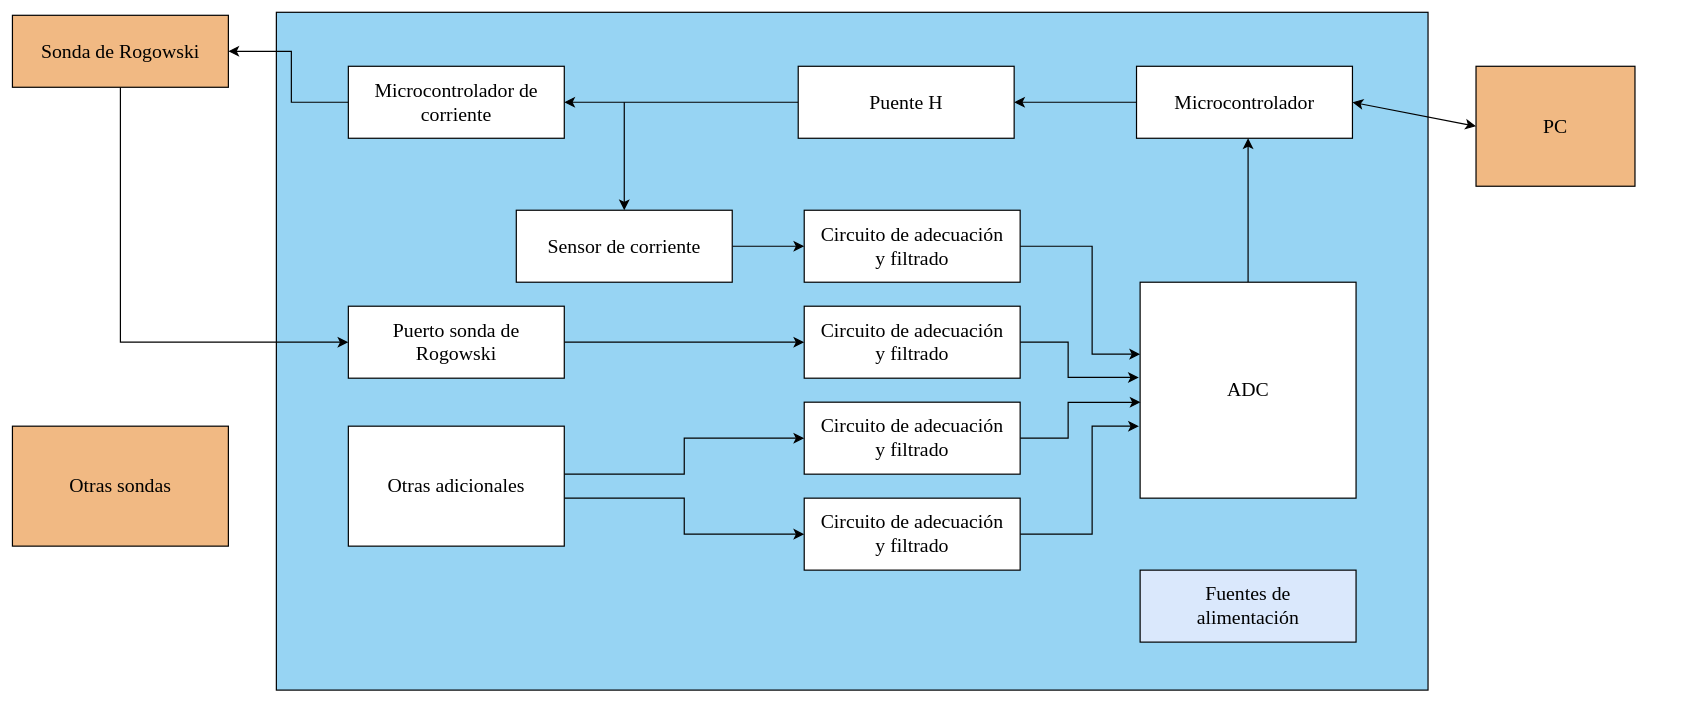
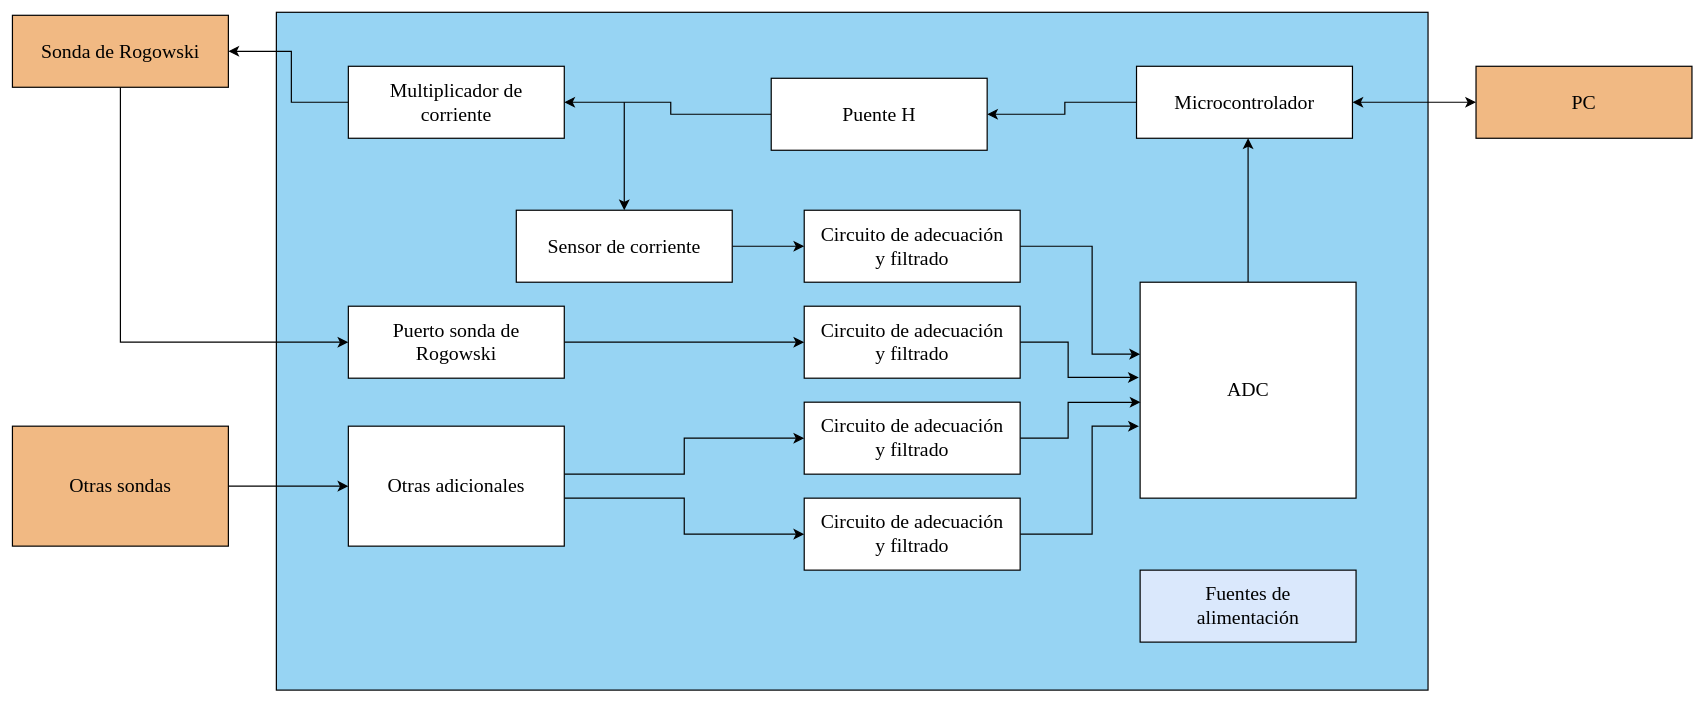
node "Microcontrolador decorriente": label "Microcontrolador decorriente" -> "Multiplicador decorriente"
node "Puente H": moved (906, 102) -> (879, 114)
node "PC": size 159x120 -> 216x72
edge "Otras sondas" -> "Otras adicionales": added
